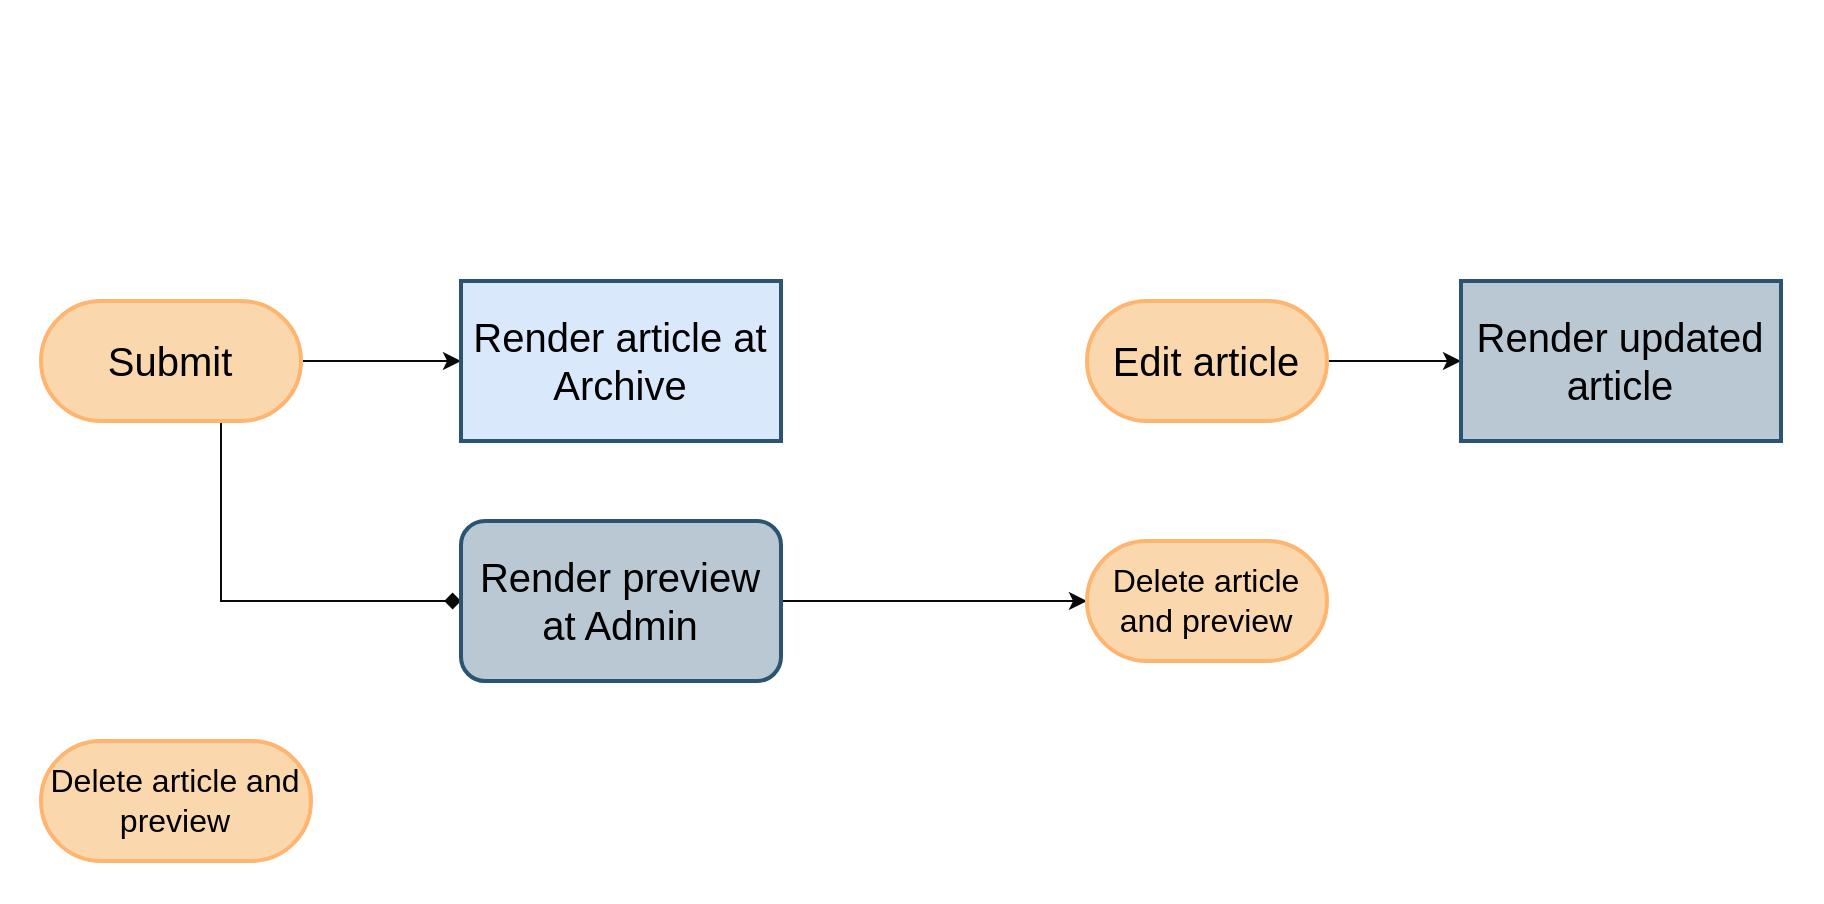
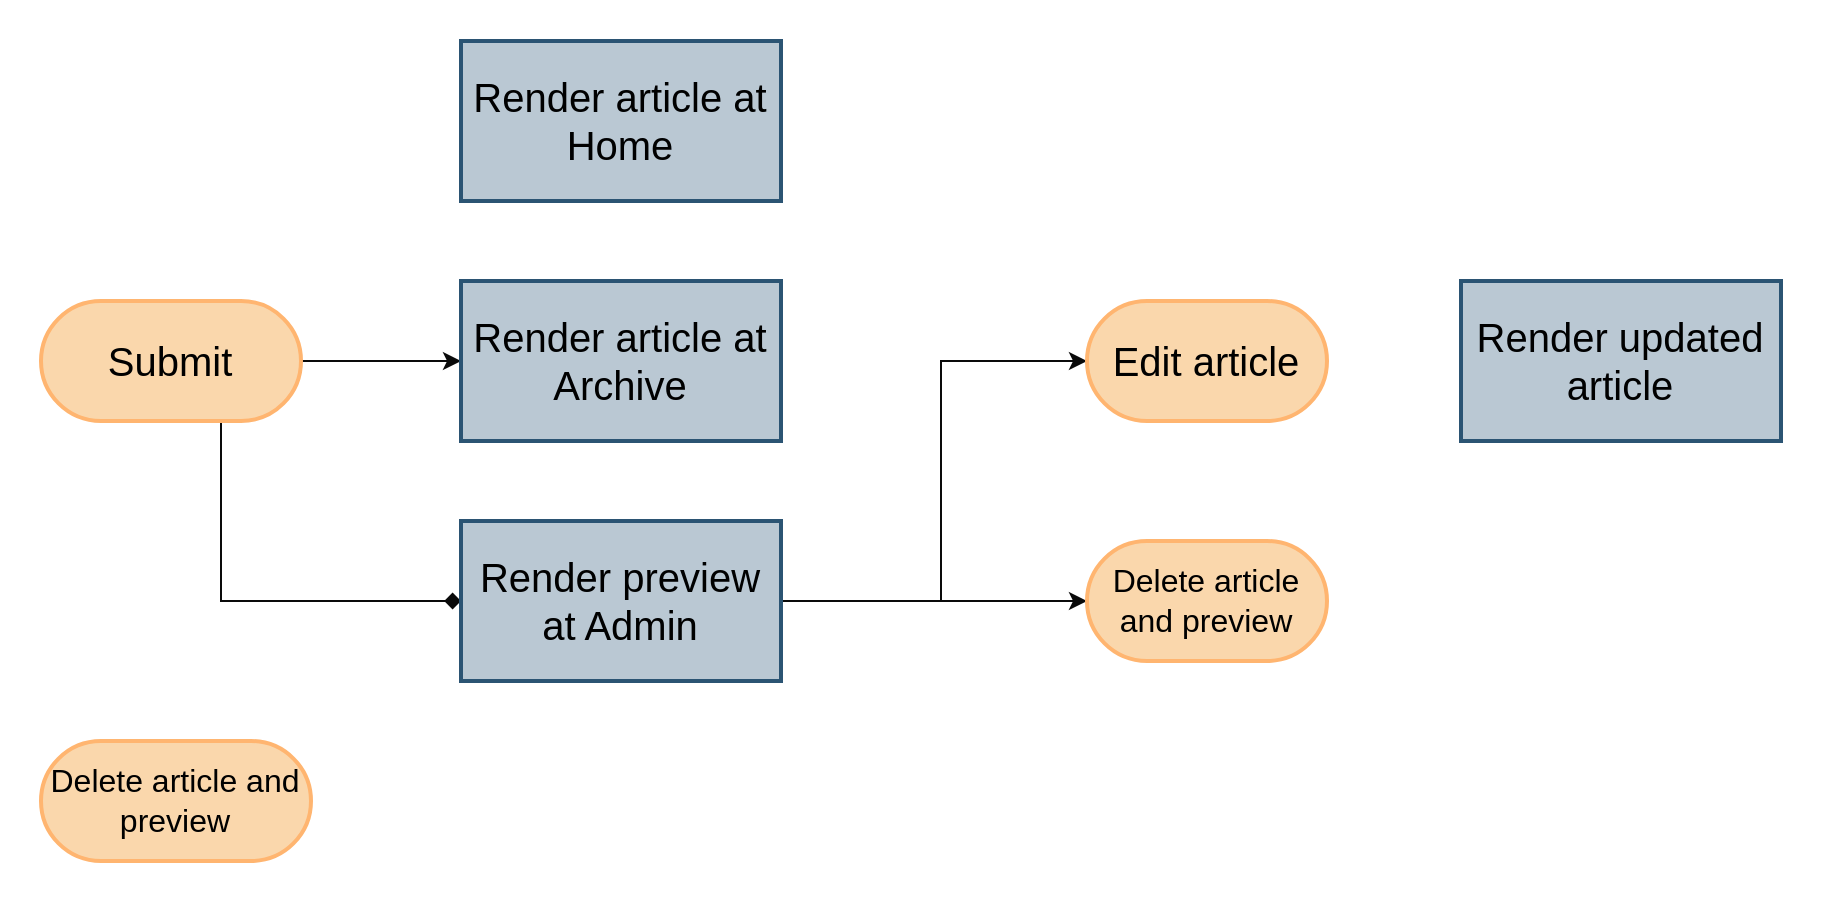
node "Render article at Home": added
node "Render article at Archive": fillcolor #dae8fc -> #bac8d3
edge "Edit article" -> "Render updated article": removed
edge "Render preview at Admin" -> "Edit article": added
node "Render preview at Admin": shape rounded rectangle -> rectangle
